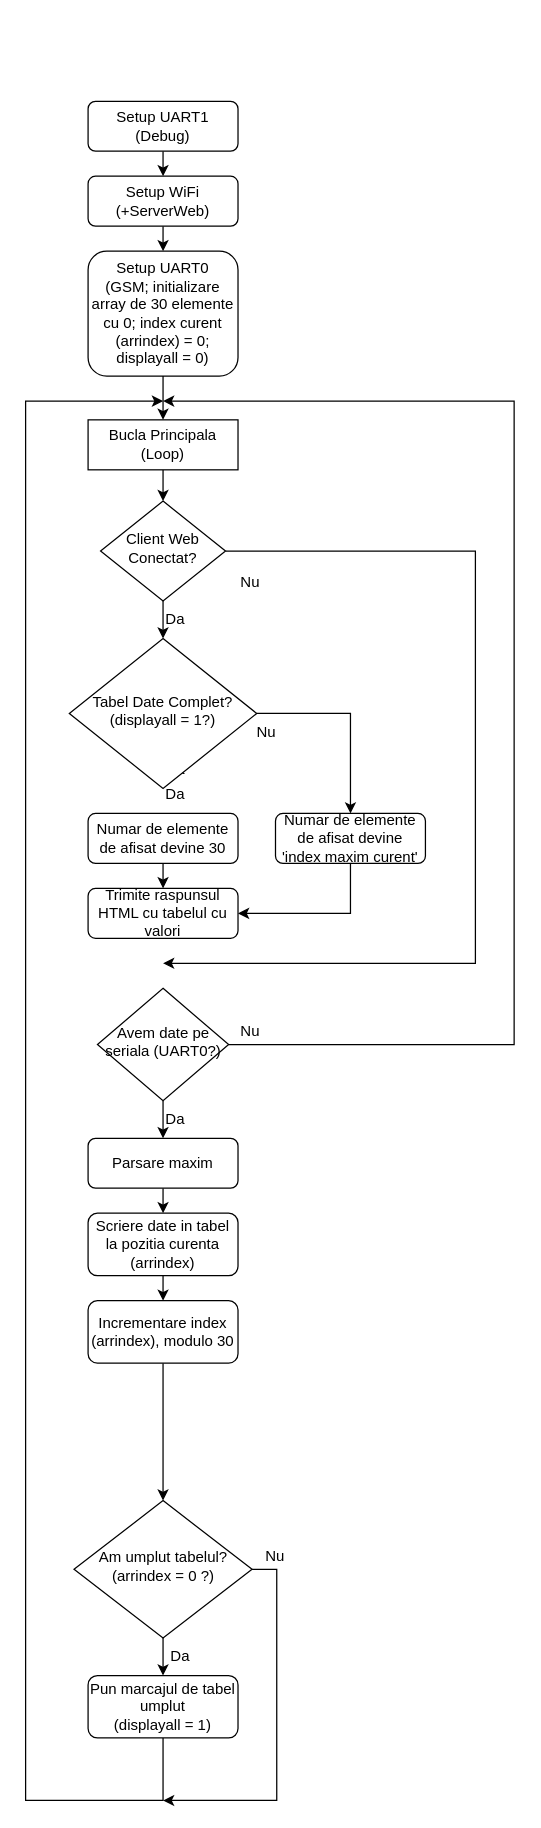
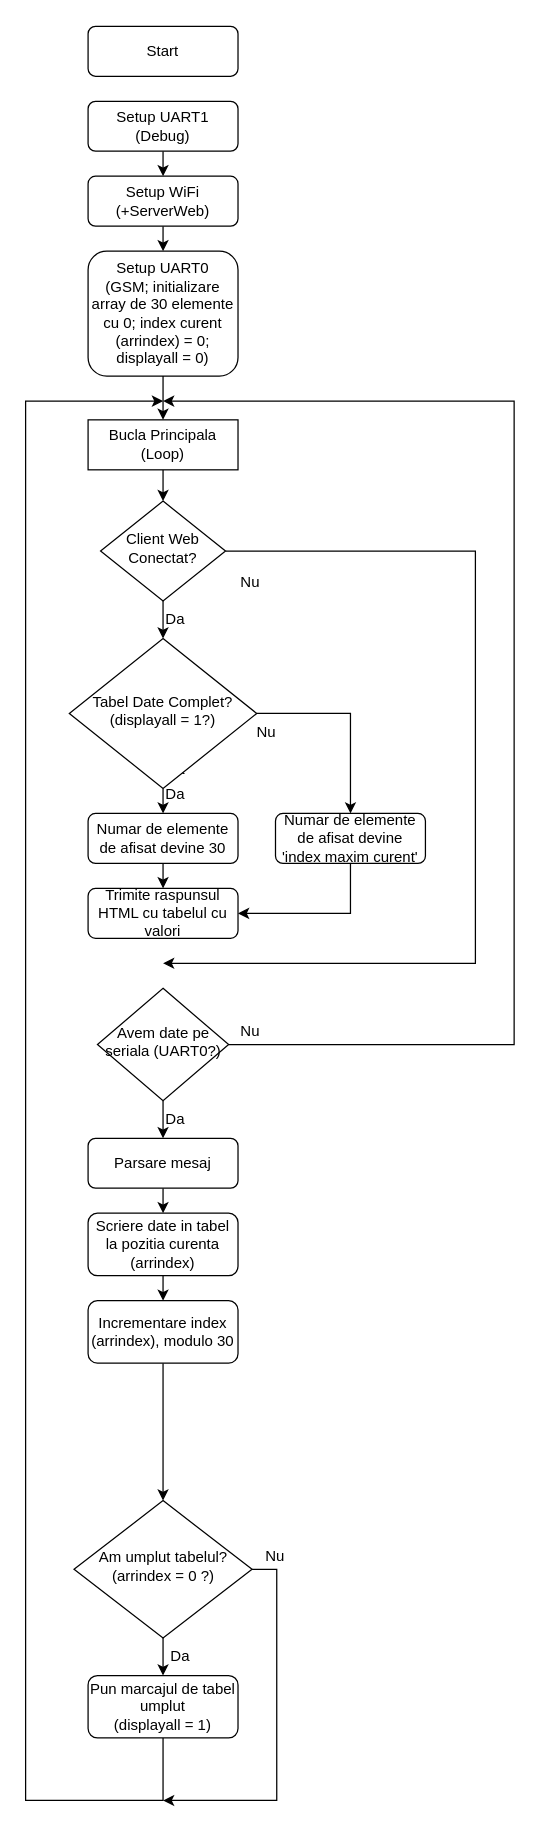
node "Start": added
edge "Tabel Date Complet? (displayall = 1?)" -> "Numar de elemente de afisat devine 30": added
node "Parsare maxim": label "Parsare maxim" -> "Parsare mesaj"
